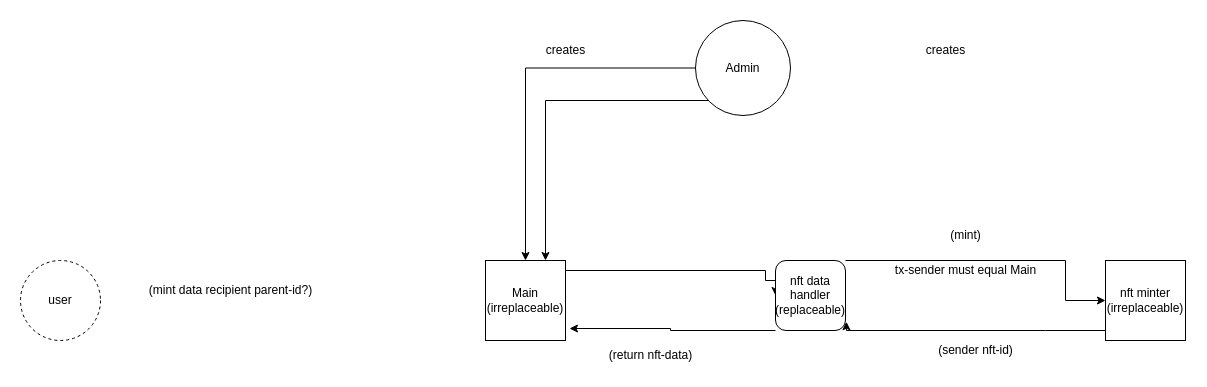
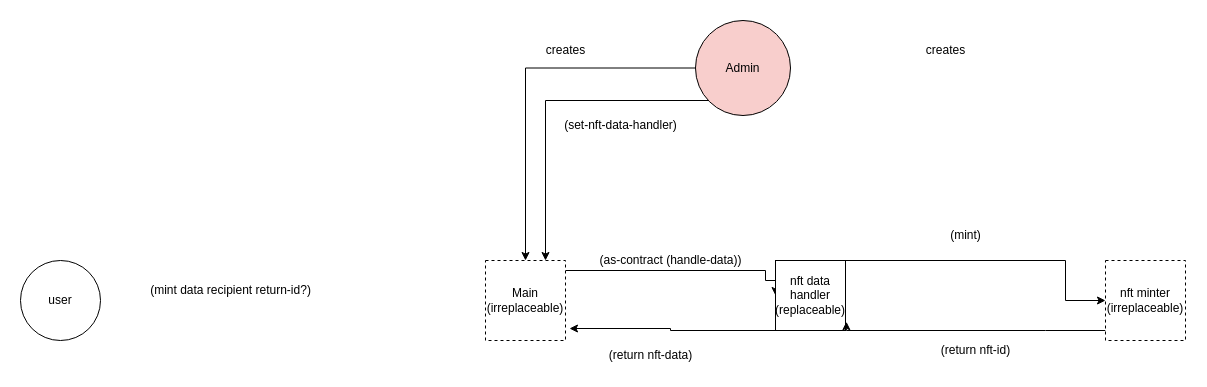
node "Admin": fillcolor #ffffff -> #f8cecc
node "(set-nft-data-handler)": added
node "(as-contract (handle-data))": added
node "tx-sender must equal Main": removed
node "(mint data recipient parent-id?)": label "(mint data recipient parent-id?)" -> "(mint data recipient return-id?)"
node "nft data handler (replaceable)": shape rounded rectangle -> rectangle
node "user": style dashed -> solid
node "Main (irreplaceable)": style solid -> dashed
node "nft minter (irreplaceable)": style solid -> dashed
node "(sender nft-id)": label "(sender nft-id)" -> "(return nft-id)"
